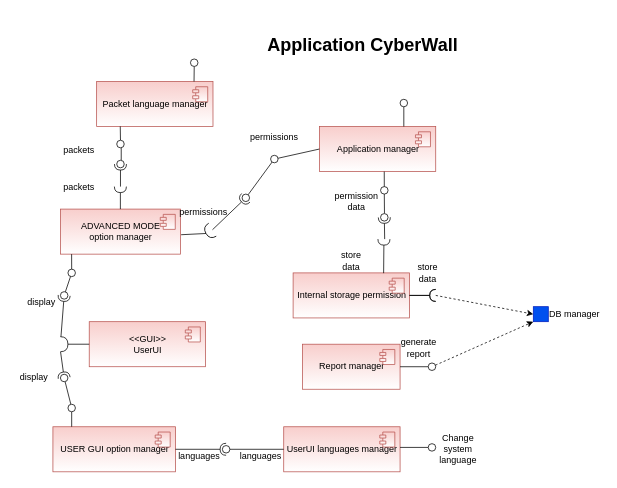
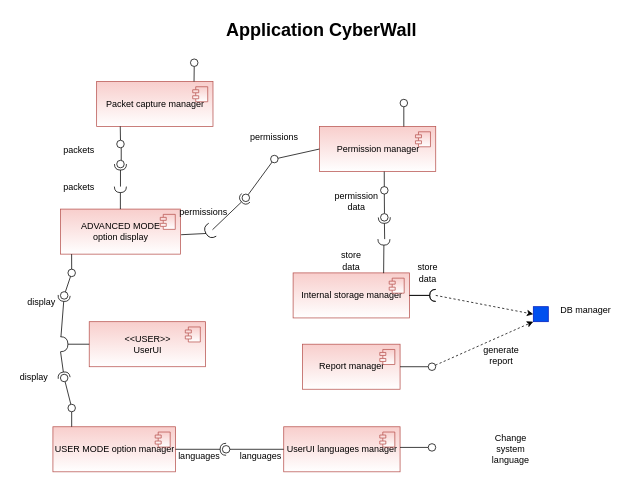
node "Application CyberWall": moved (387, 45) -> (346, 30)
node "Packet language manager": label "Packet language manager" -> "Packet capture manager"
node "Application manager": label "Application manager" -> "Permission manager"
node "ADVANCED MODE option manager": label "ADVANCED MODE option manager" -> "ADVANCED MODE option display"
node "Internal storage permission": label "Internal storage permission" -> "Internal storage manager"
node "DB manager": moved (574, 314) -> (585, 310)
node "<<GUI>> UserUI": label "<<GUI>> UserUI" -> "<<USER>> UserUI"
node "generate report": moved (418, 348) -> (501, 355)
node "USER GUI option manager": label "USER GUI option manager" -> "USER MODE option manager"
node "Change system language": moved (458, 449) -> (510, 449)
